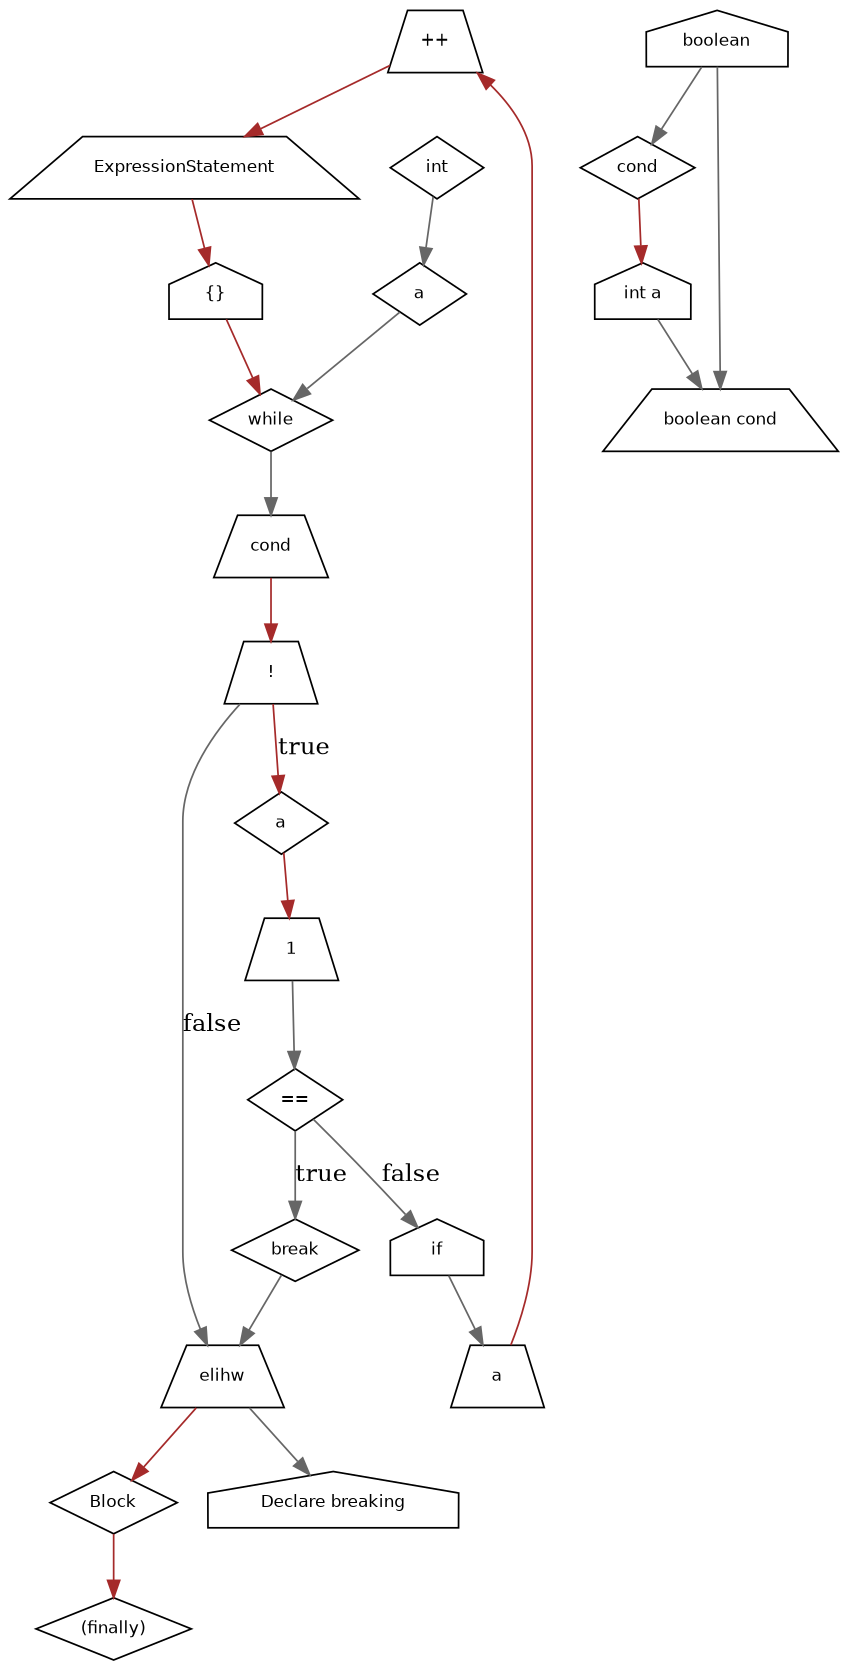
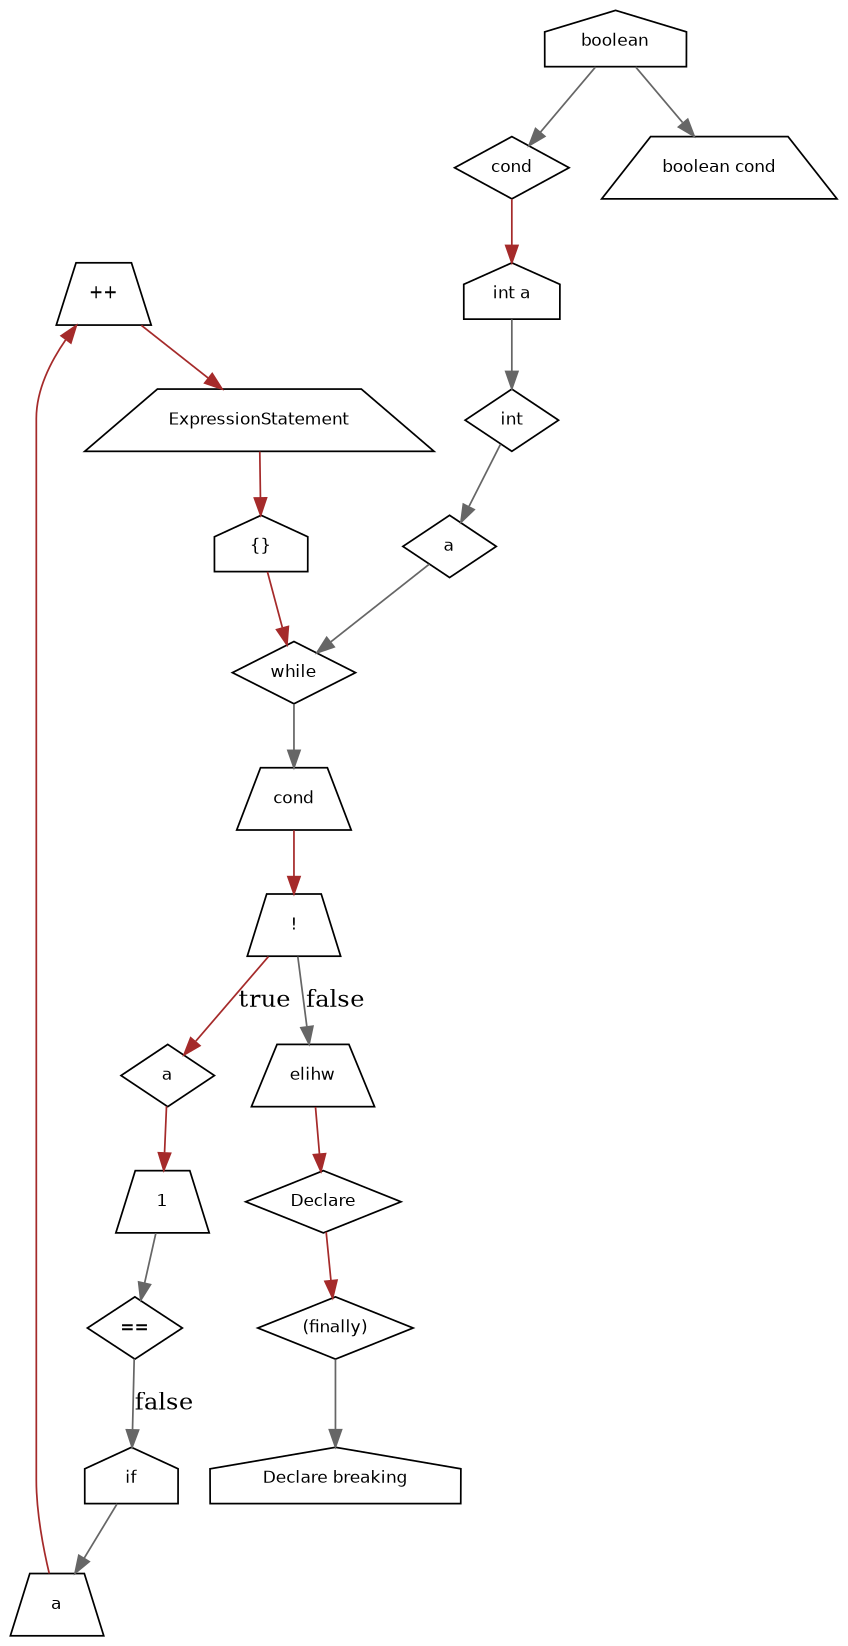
edge "int a" -> "boolean cond": now "int a" -> "int"
node "break": removed
edge "elihw" -> "Declare breaking": now "(finally)" -> "Declare breaking"
node "Block": label "Block" -> "Declare"
